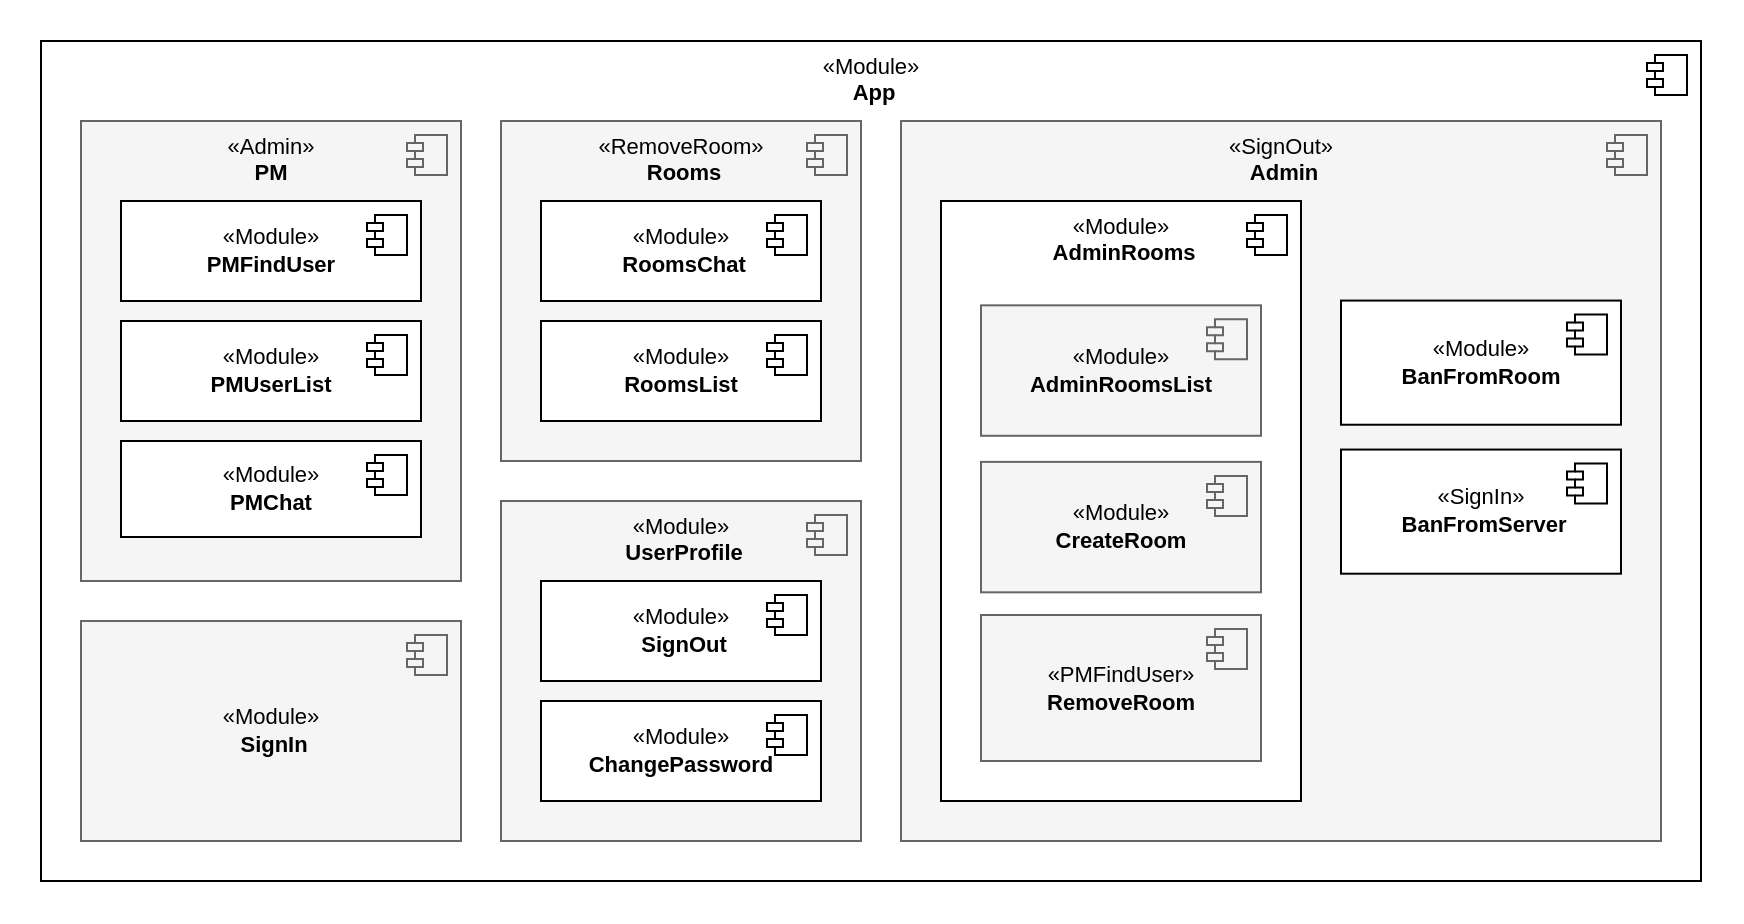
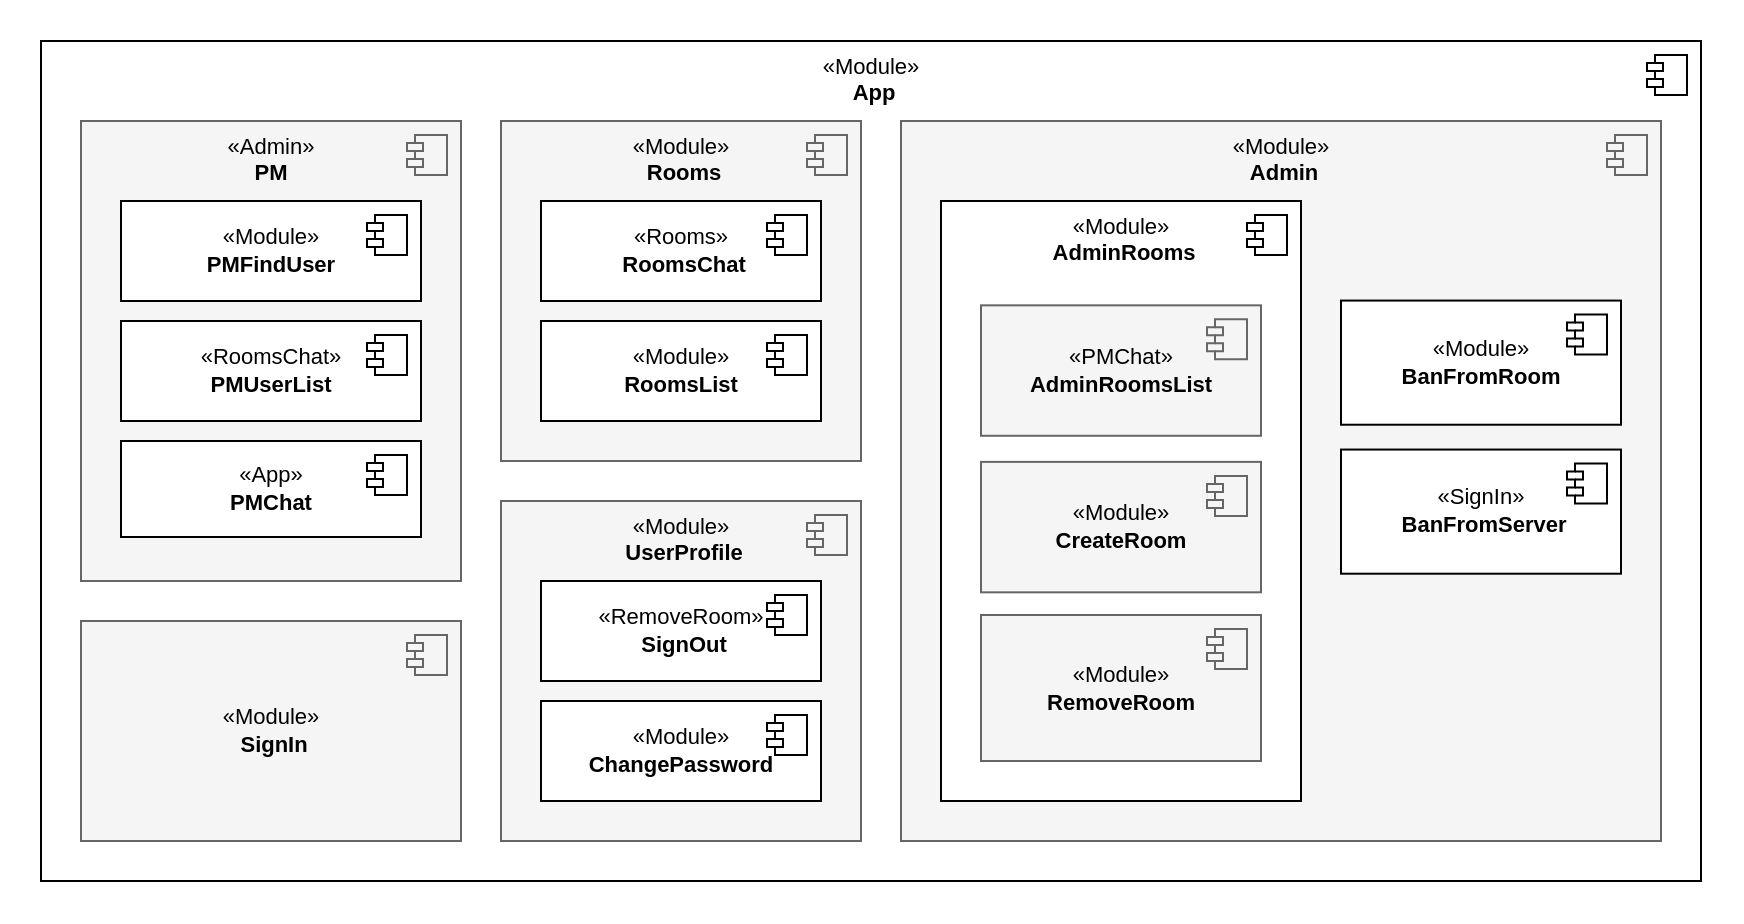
node "«RemoveRoom» Rooms": label "«RemoveRoom» Rooms" -> "«Module» Rooms"
node "«SignOut» Admin": label "«SignOut» Admin" -> "«Module» Admin"
node "«Module» RoomsChat": label "«Module» RoomsChat" -> "«Rooms» RoomsChat"
node "«Module» PMUserList": label "«Module» PMUserList" -> "«RoomsChat» PMUserList"
node "«Module» AdminRoomsList": label "«Module» AdminRoomsList" -> "«PMChat» AdminRoomsList"
node "«Module» PMChat": label "«Module» PMChat" -> "«App» PMChat"
node "«Module» SignOut": label "«Module» SignOut" -> "«RemoveRoom» SignOut"
node "«PMFindUser» RemoveRoom": label "«PMFindUser» RemoveRoom" -> "«Module» RemoveRoom"
